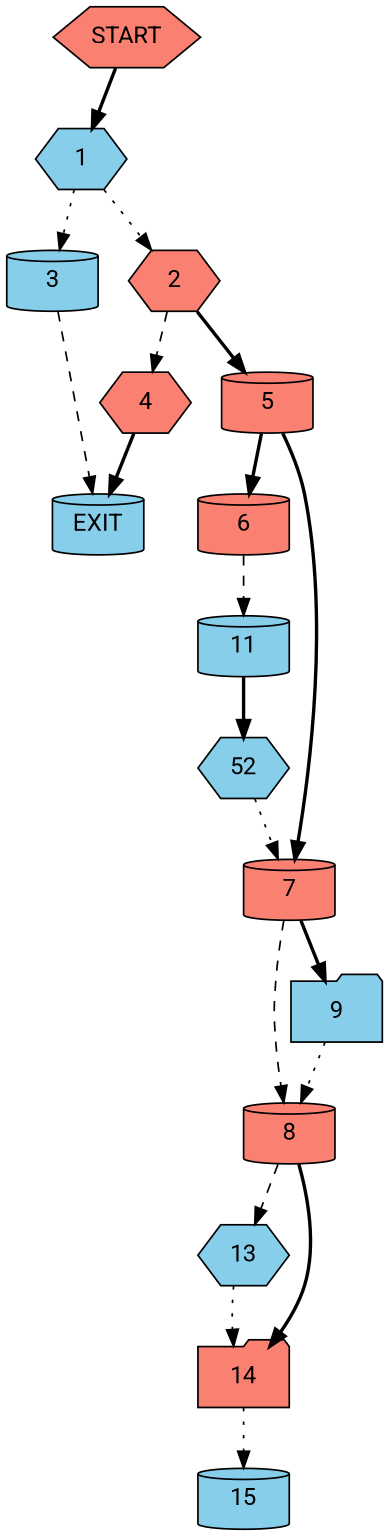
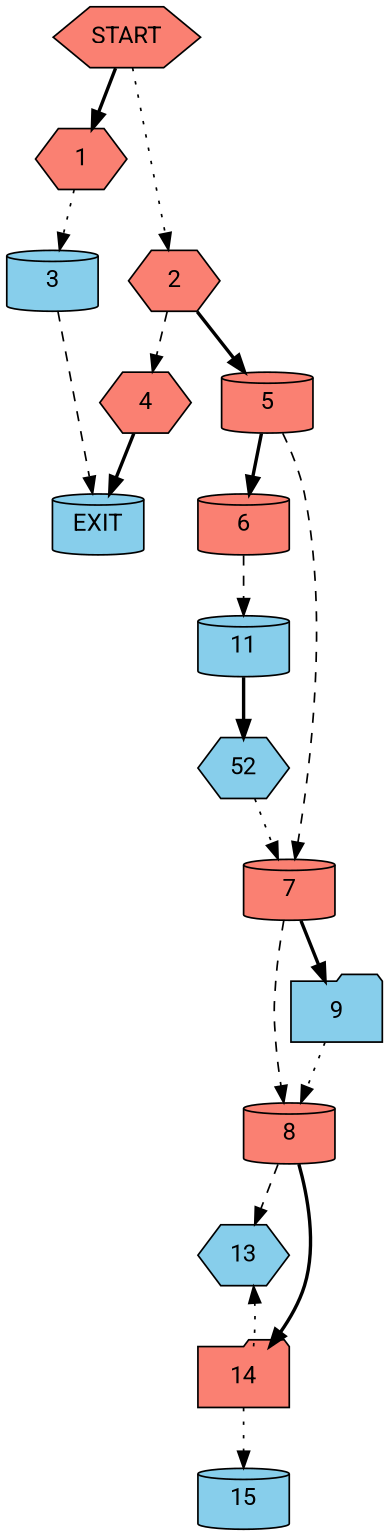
node "1": fillcolor skyblue -> salmon
edge "1" -> "2": now "START" -> "2"
edge "5" -> "7": style bold -> dashed
edge "13" -> "14": reversed
